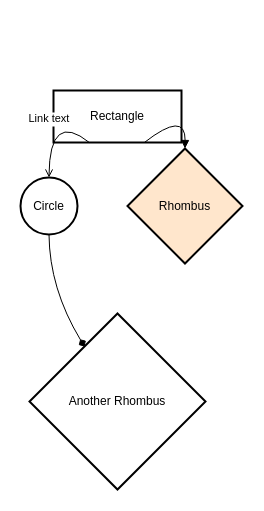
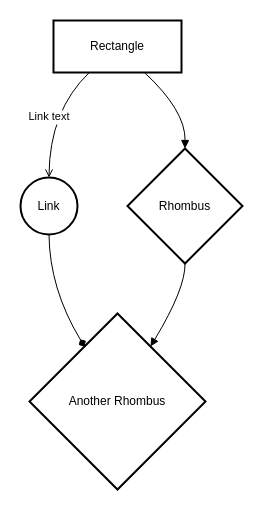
node "Rectangle": moved (118, 117) -> (118, 47)
node "Rhombus": fillcolor #ffe6cc -> #ffffff
node "Circle": label "Circle" -> "Link"
edge "Rhombus" -> "Another Rhombus": added
